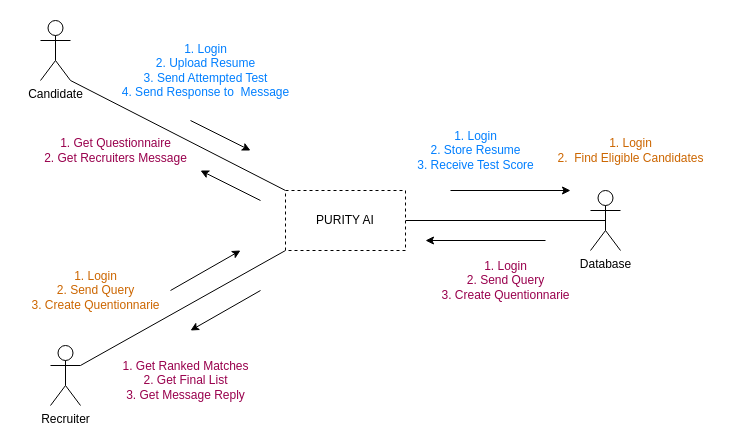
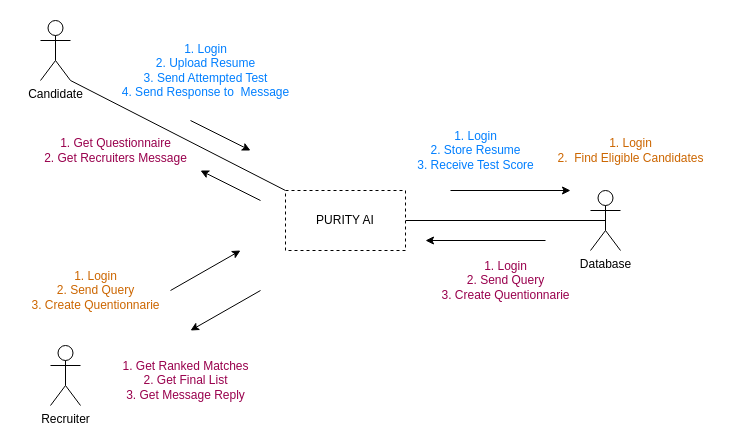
edge "PURITY AI" -- "Recruiter": removed
